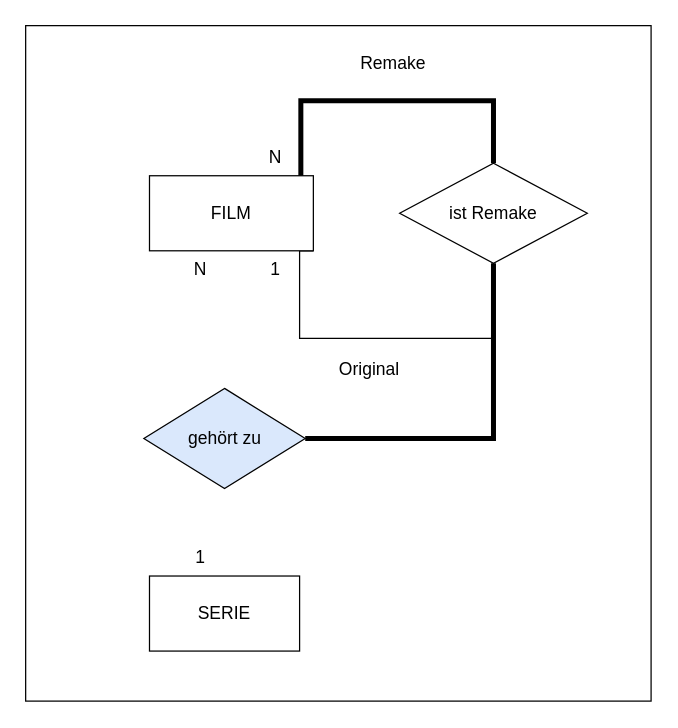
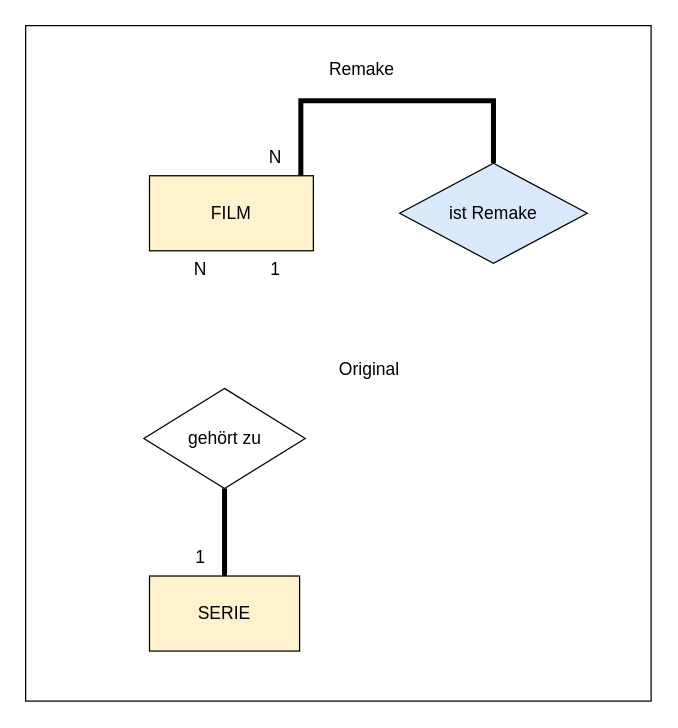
node "Remake": moved (393, 63) -> (362, 69)
node "FILM": fillcolor #ffffff -> #fff2cc
node "ist Remake": fillcolor #ffffff -> #dae8fc
edge "FILM" -- "ist Remake": removed
node "gehört zu": fillcolor #dae8fc -> #ffffff
edge "ist Remake" -- "gehört zu": now "SERIE" -- "gehört zu"
node "SERIE": fillcolor #ffffff -> #fff2cc
